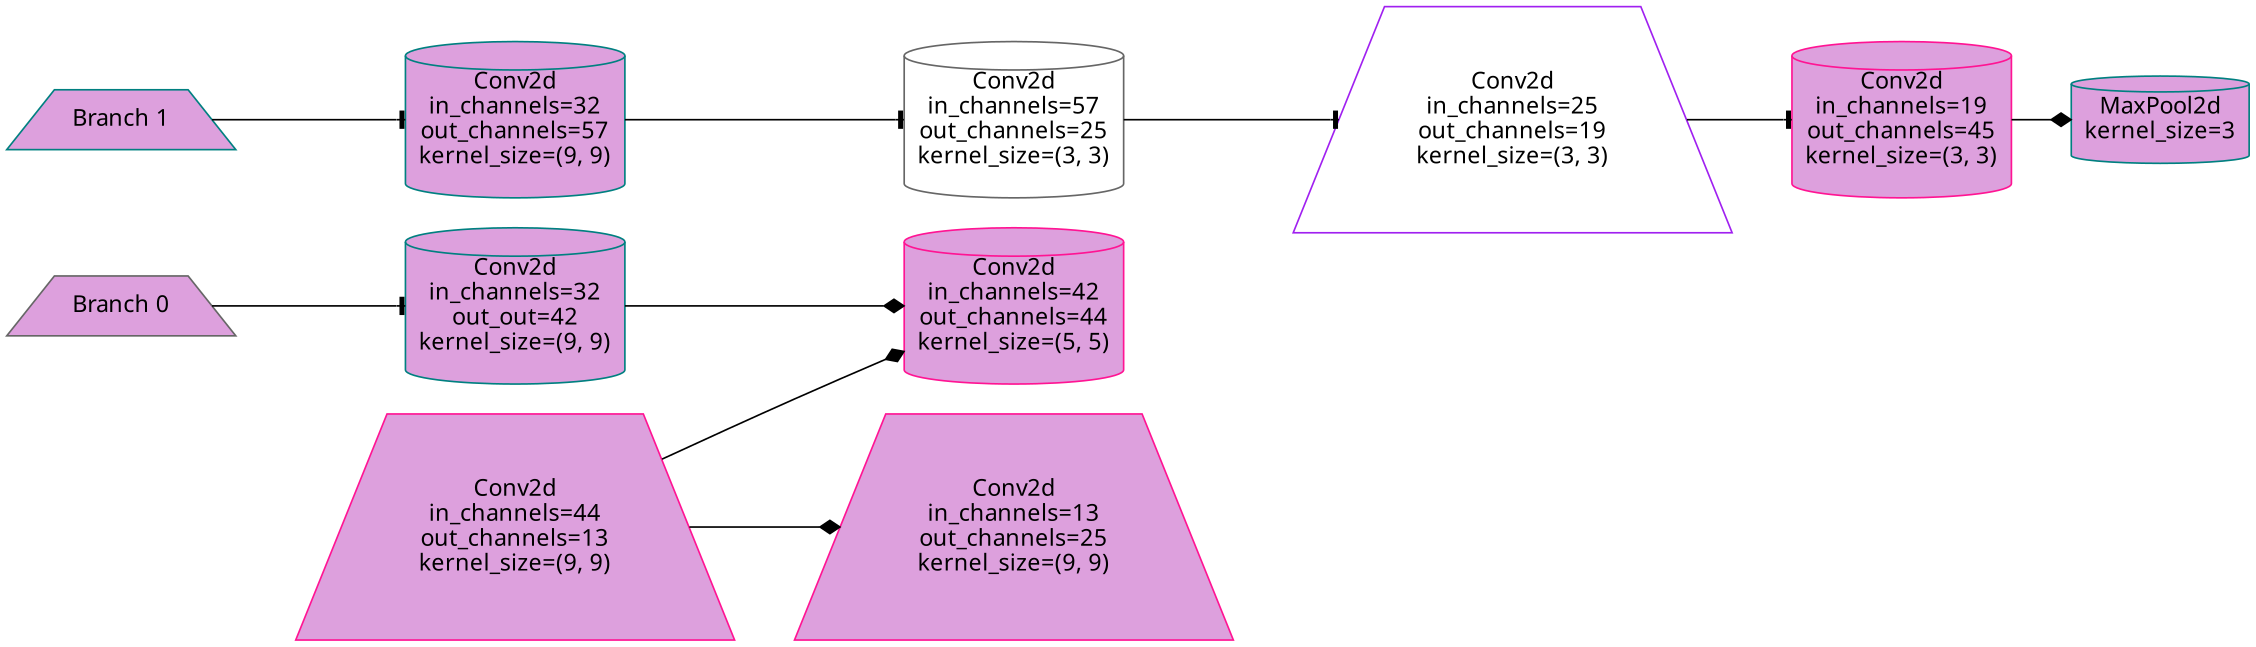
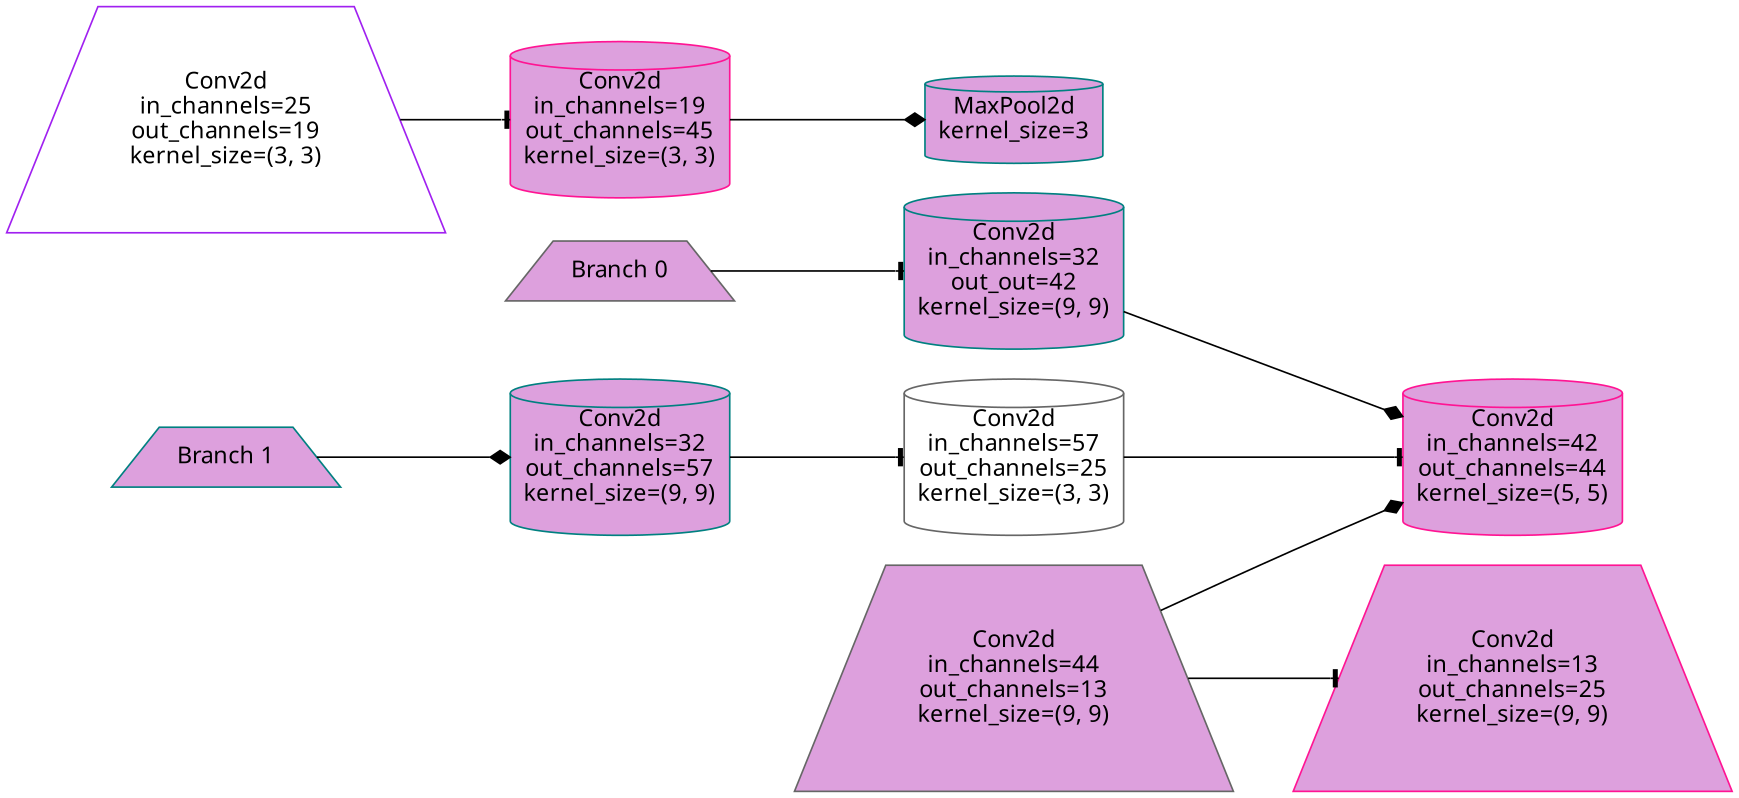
edge "Branch 1" -> "Conv2d in_channels=32 out_channels=57 kernel_size=(9, 9)": arrowhead tee -> diamond
edge "Conv2d in_channels=57 out_channels=25 kernel_size=(3, 3)" -> "Conv2d in_channels=25 out_channels=19 kernel_size=(3, 3)": now "Conv2d in_channels=57 out_channels=25 kernel_size=(3, 3)" -> "Conv2d in_channels=42 out_channels=44 kernel_size=(5, 5)"
node "Conv2d in_channels=44 out_channels=13 kernel_size=(9, 9)": color deeppink -> gray40
edge "Conv2d in_channels=44 out_channels=13 kernel_size=(9, 9)" -> "Conv2d in_channels=13 out_channels=25 kernel_size=(9, 9)": arrowhead diamond -> tee
